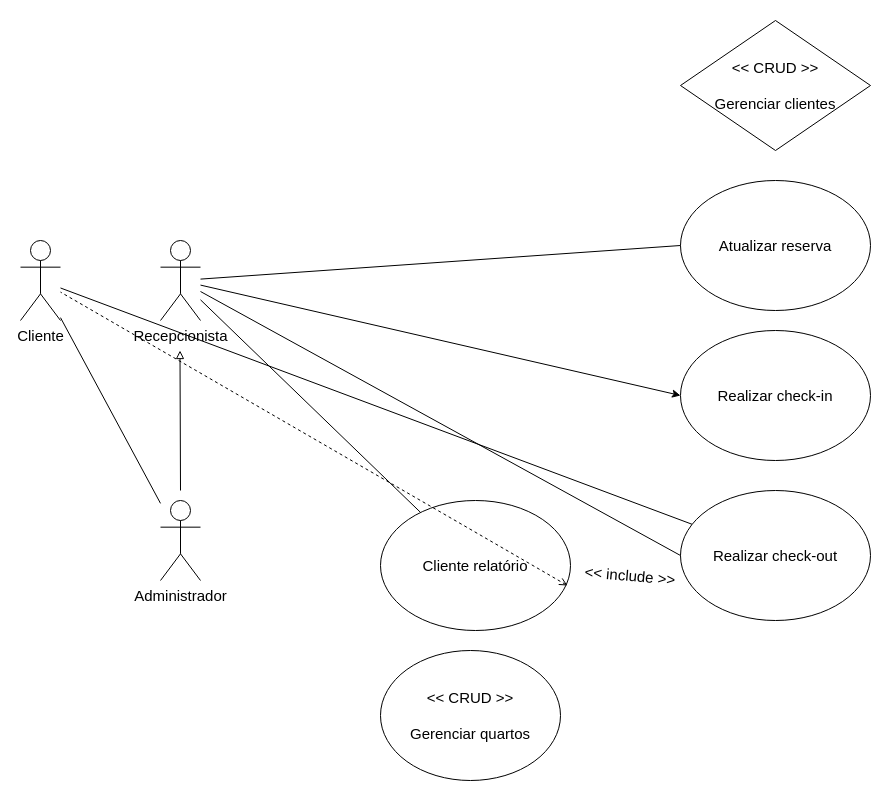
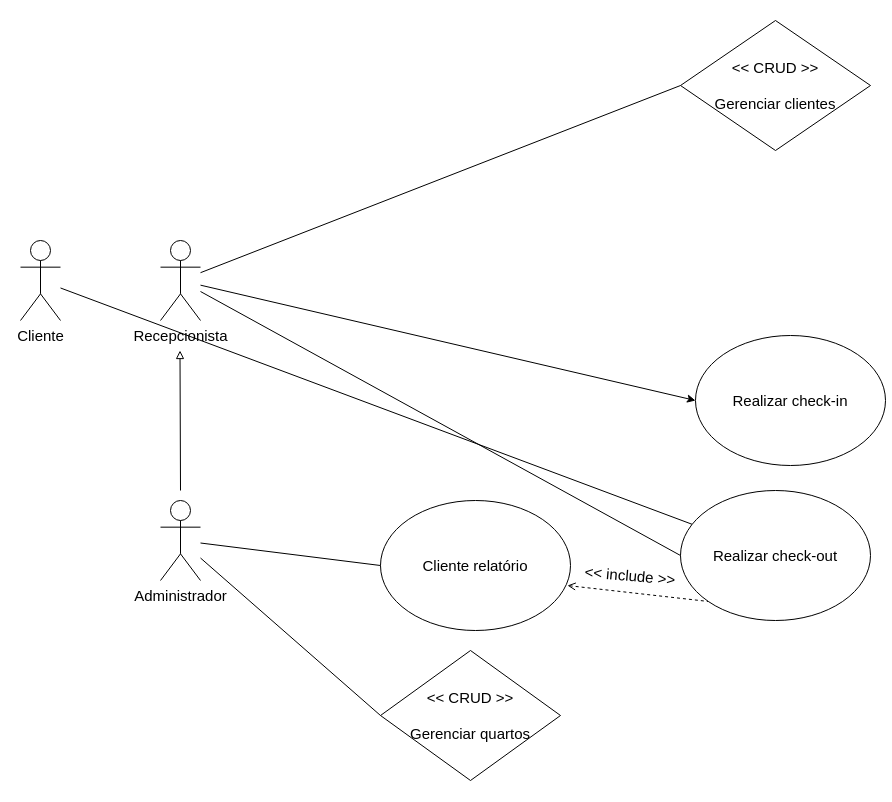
node "Atualizar reserva": removed
edge "Atualizar reserva" -- "Recepcionista": removed
edge "Cliente" -> "Cliente relatório": now "Realizar check-out" -> "Cliente relatório"
edge "Recepcionista" -- "Cliente relatório": now "Recepcionista" -- "<< CRUD >> Gerenciar clientes"
node "Realizar check-in": moved (776, 396) -> (791, 401)
edge "Cliente" -- "Administrador": now "<< CRUD >> Gerenciar quartos" -- "Administrador"
edge "Administrador" -- "Cliente relatório": added
node "<< CRUD >> Gerenciar quartos": shape ellipse -> diamond
